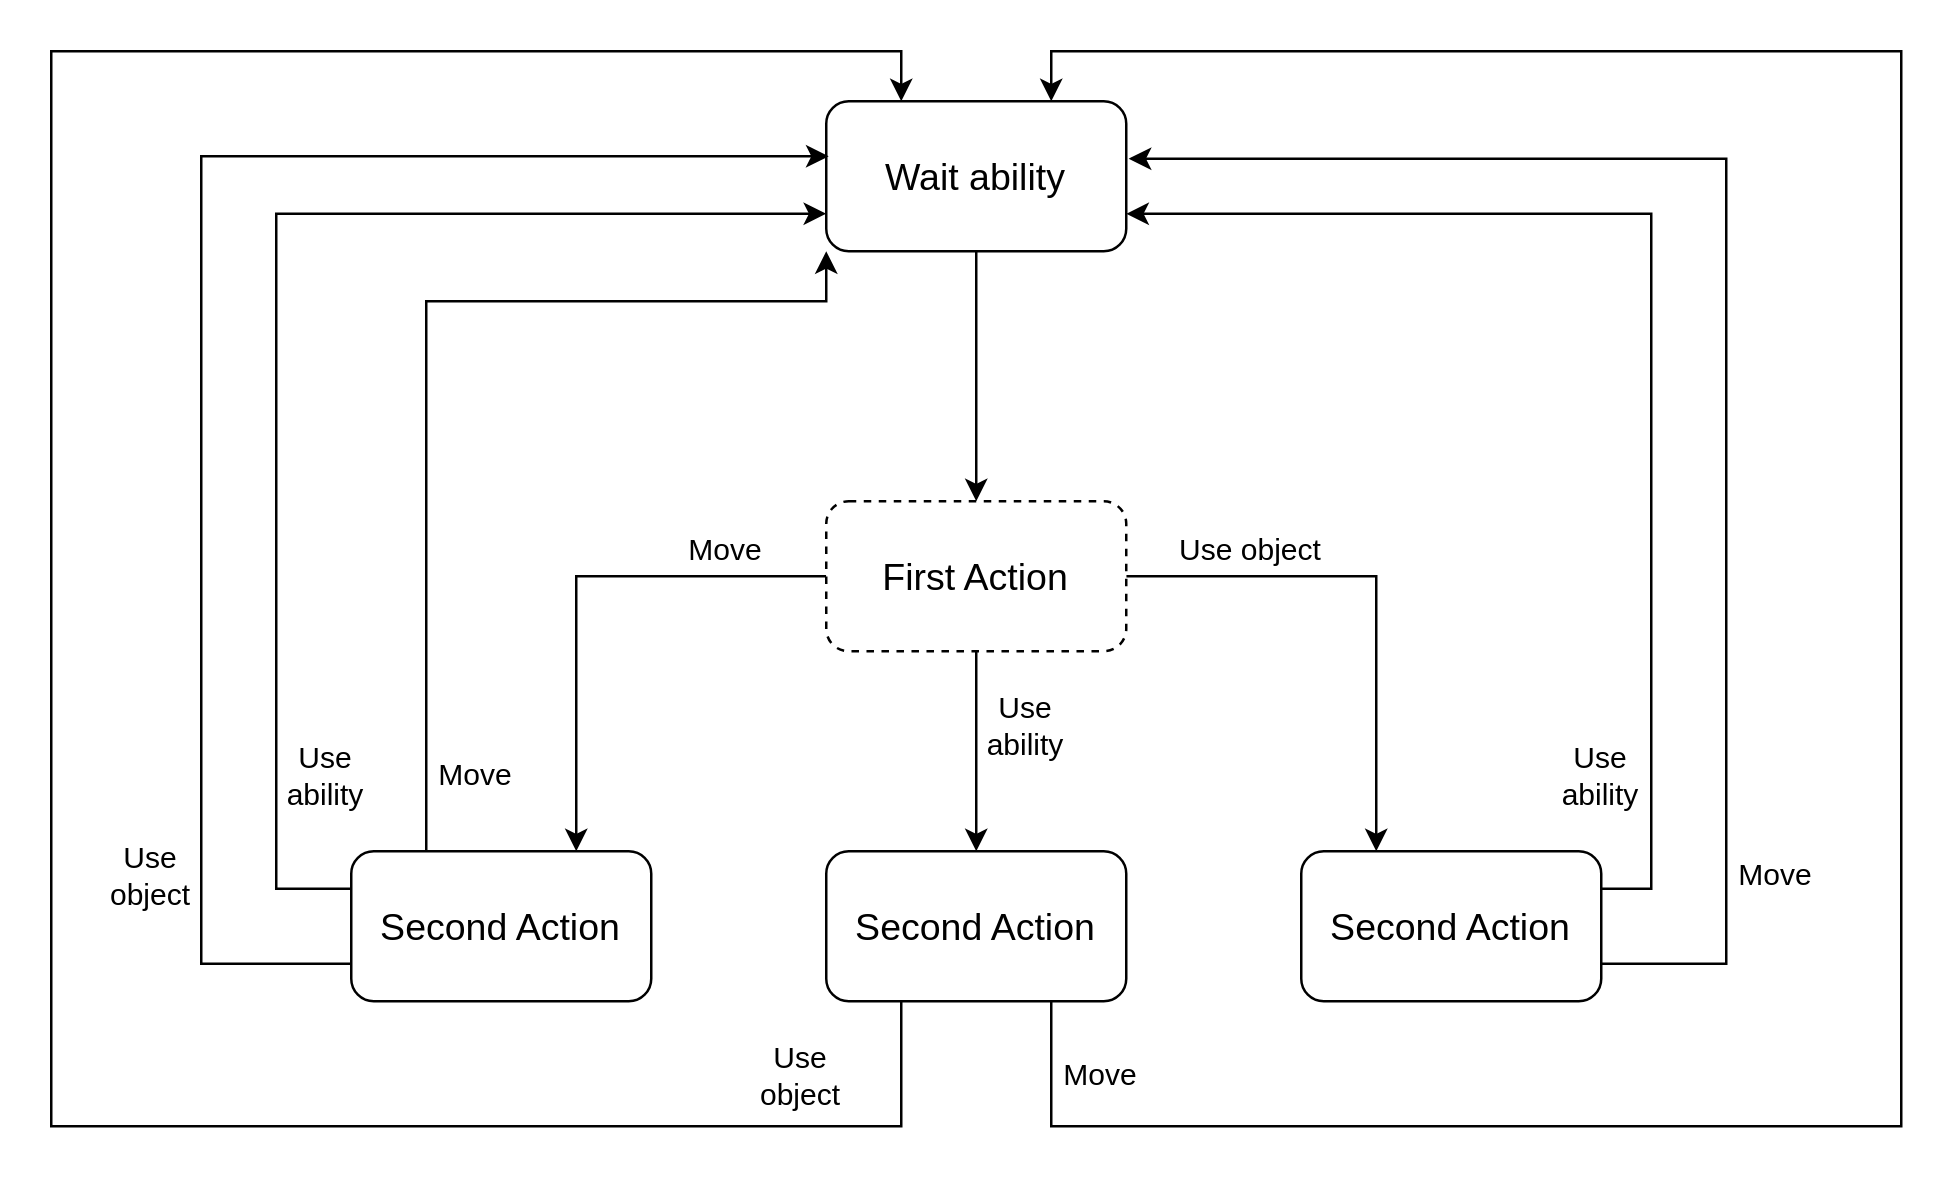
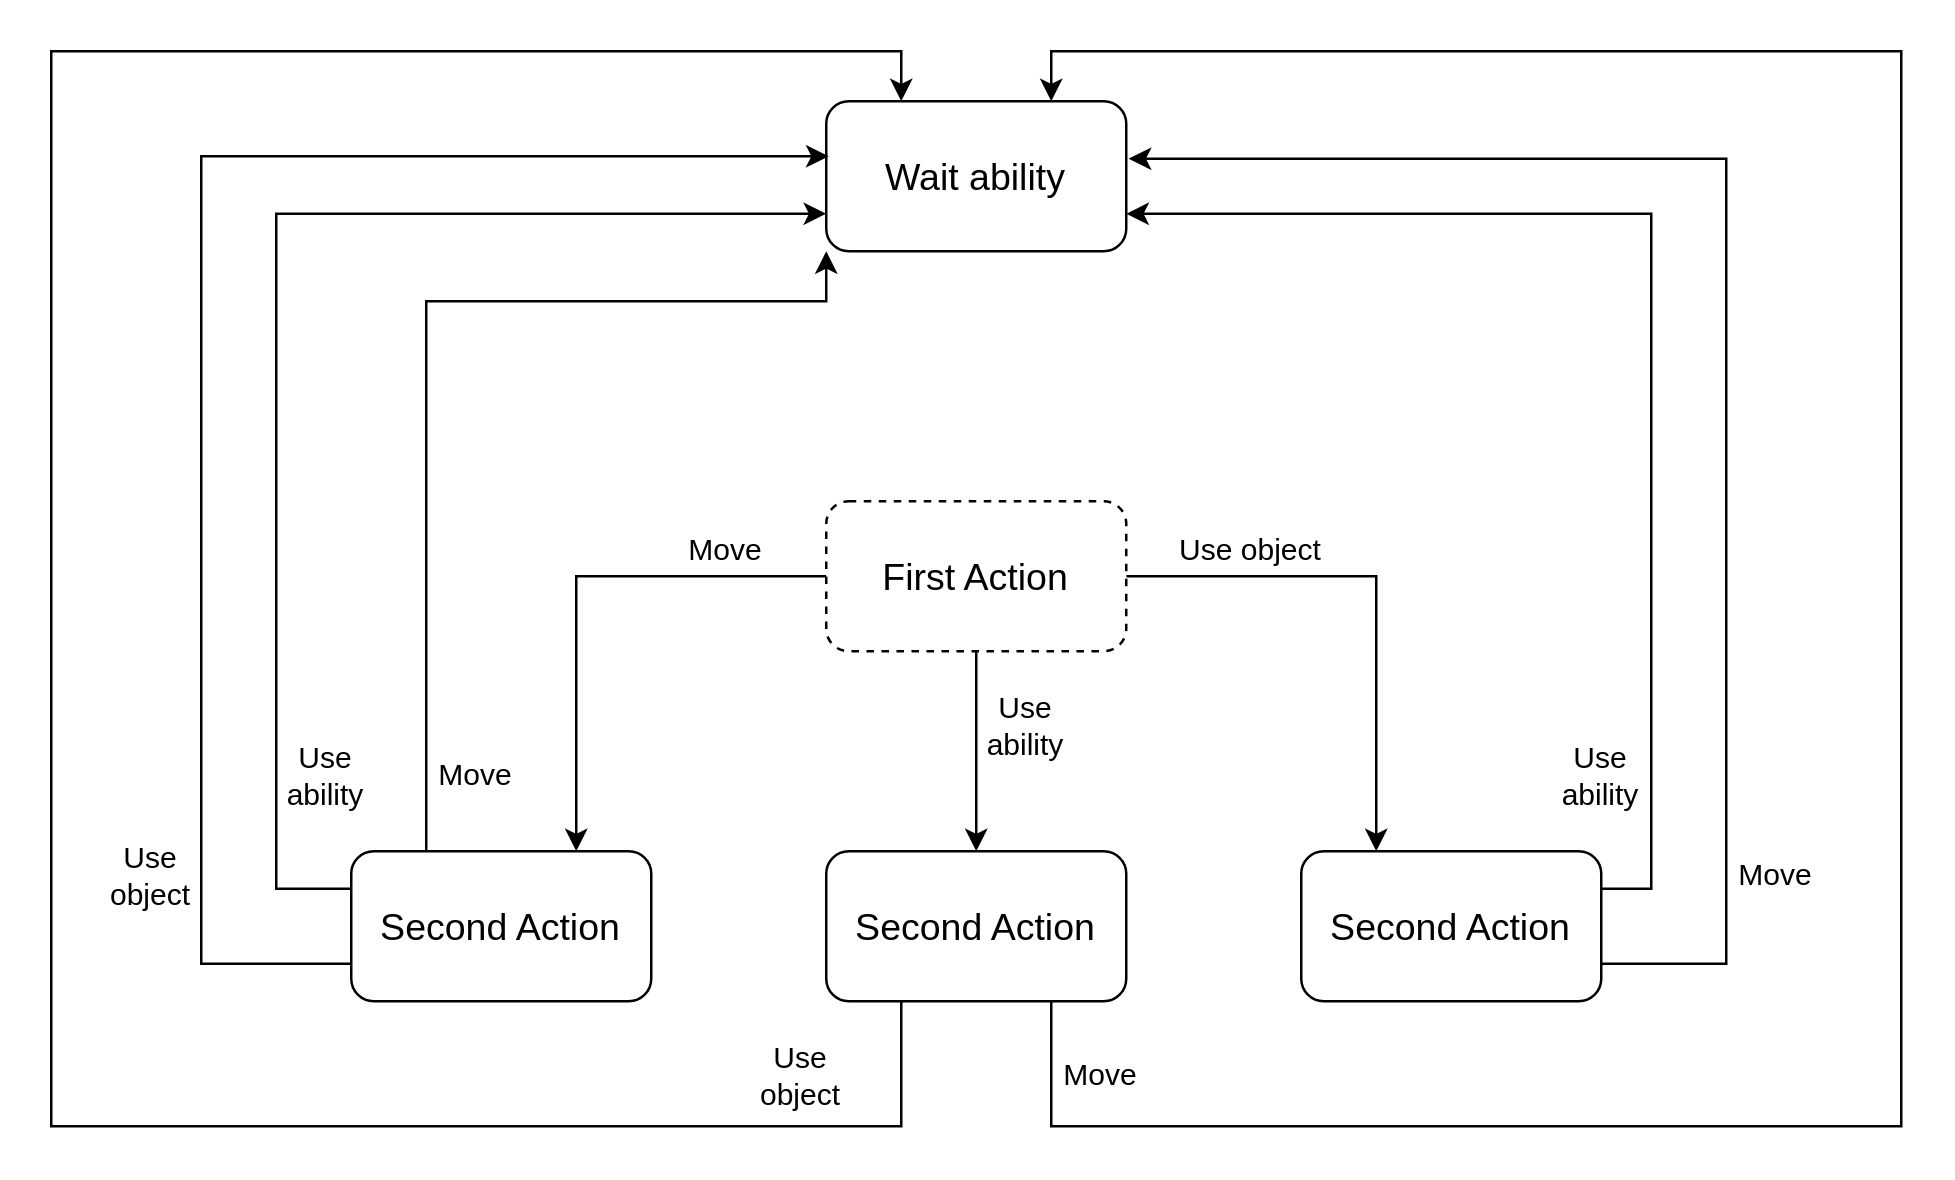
edge "Wait ability" -> "First Action": removed
